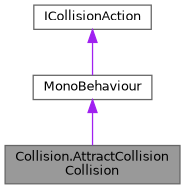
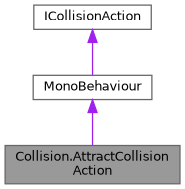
node "Collision.AttractCollision Collision": label "Collision.AttractCollision Collision" -> "Collision.AttractCollision Action"
